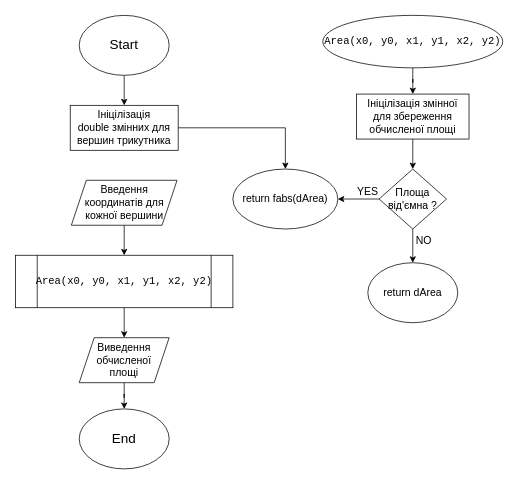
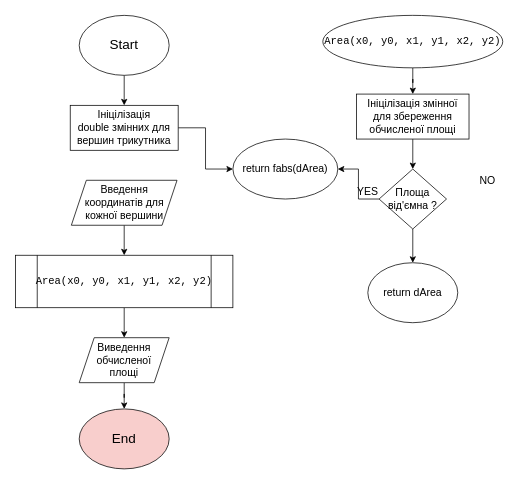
node "return fabs(dArea)": moved (285, 199) -> (285, 169)
node "NO": moved (424, 240) -> (488, 180)
node "End": fillcolor #ffffff -> #f8cecc
